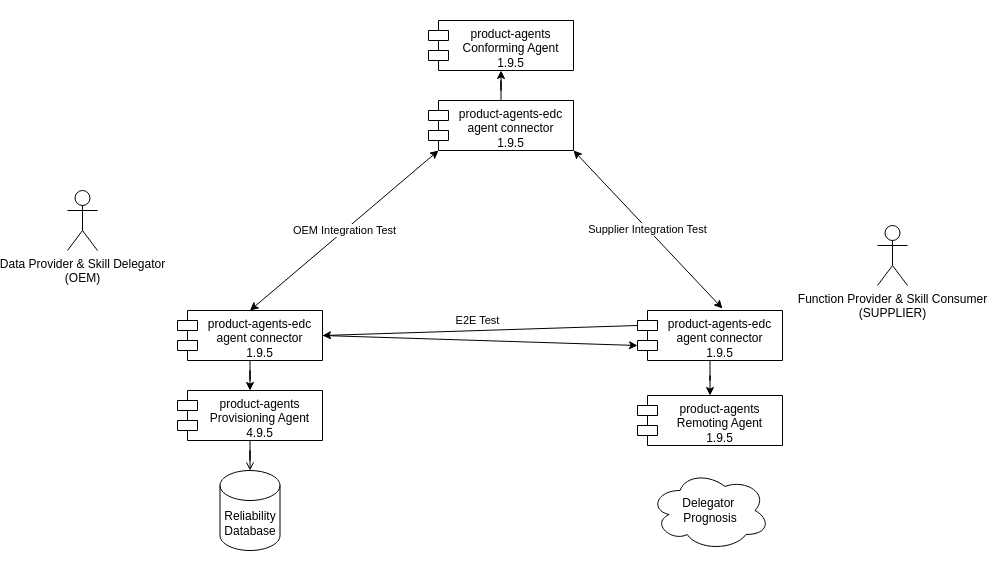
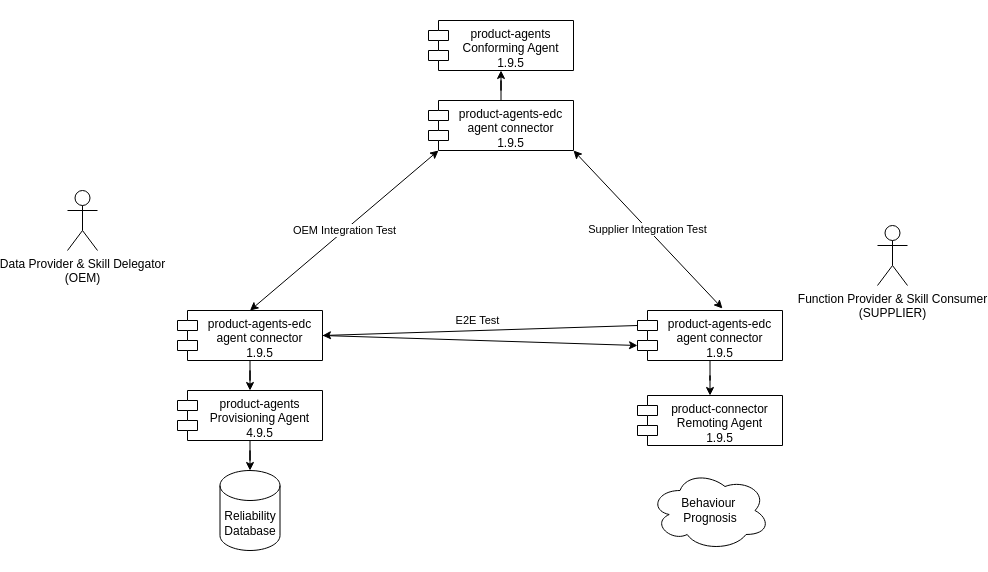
node "product-agents Remoting Agent 1.9.5": label "product-agents Remoting Agent 1.9.5" -> "product-connector Remoting Agent 1.9.5"
edge "product-agents Provisioning Agent 4.9.5" -> "Reliability Database": arrowhead open -> classic
node "Delegator Prognosis": label "Delegator Prognosis" -> "Behaviour Prognosis"
